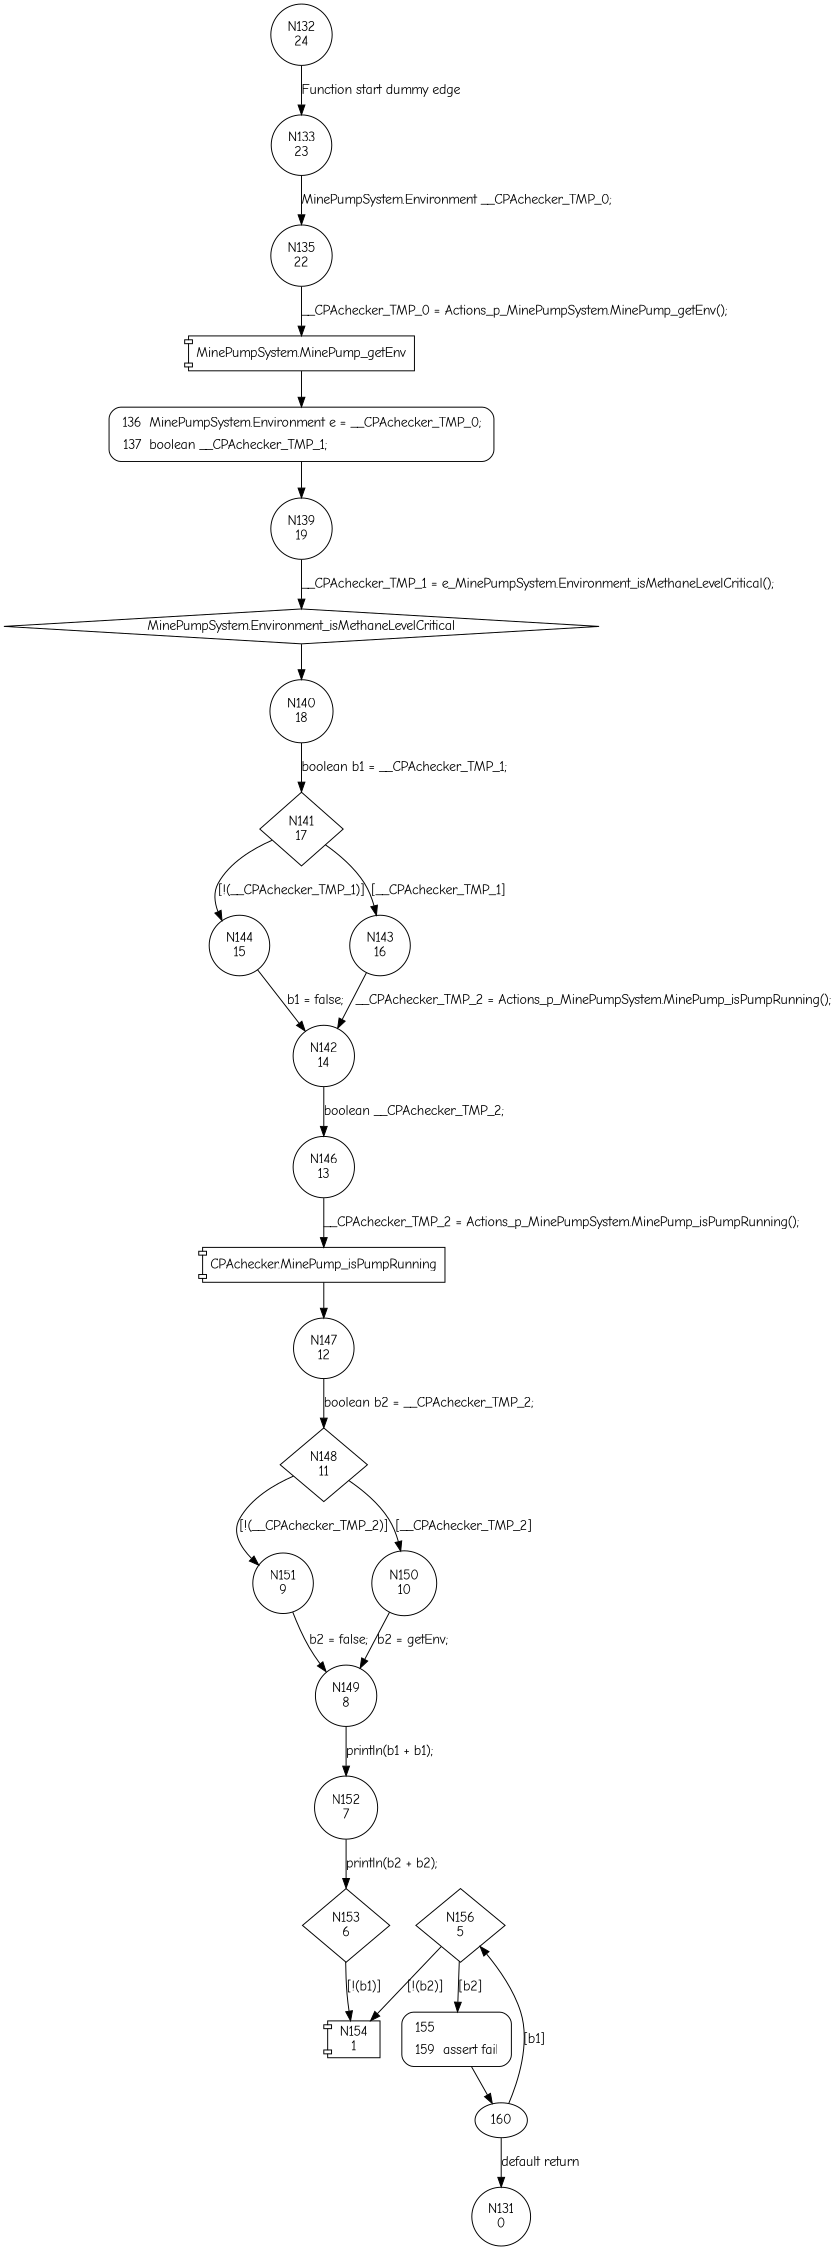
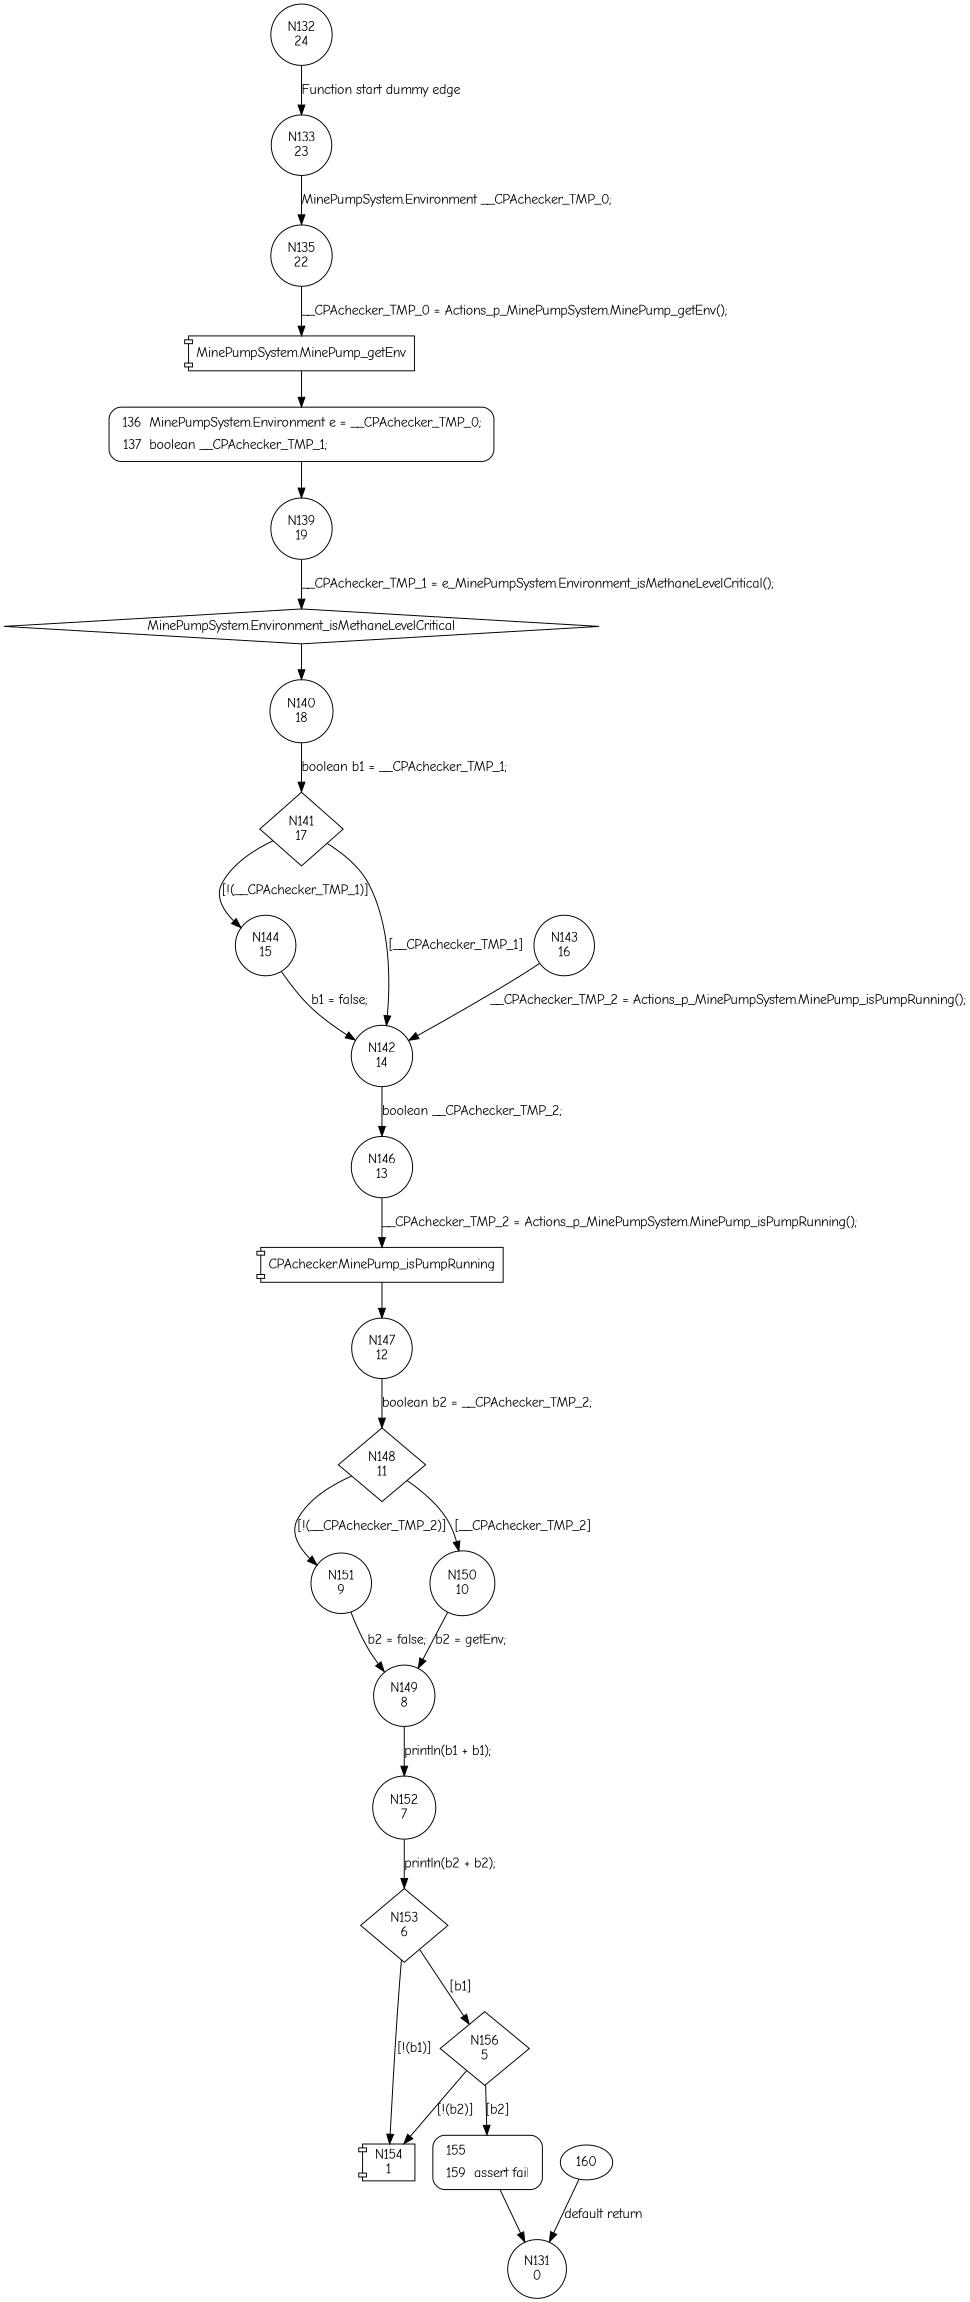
edge "N141 17" -> "N143 16": now "N141 17" -> "N142 14"
edge "160" -> "N156 5": now "N153 6" -> "N156 5"
edge "155" -> "160": now "155" -> "N131 0"
